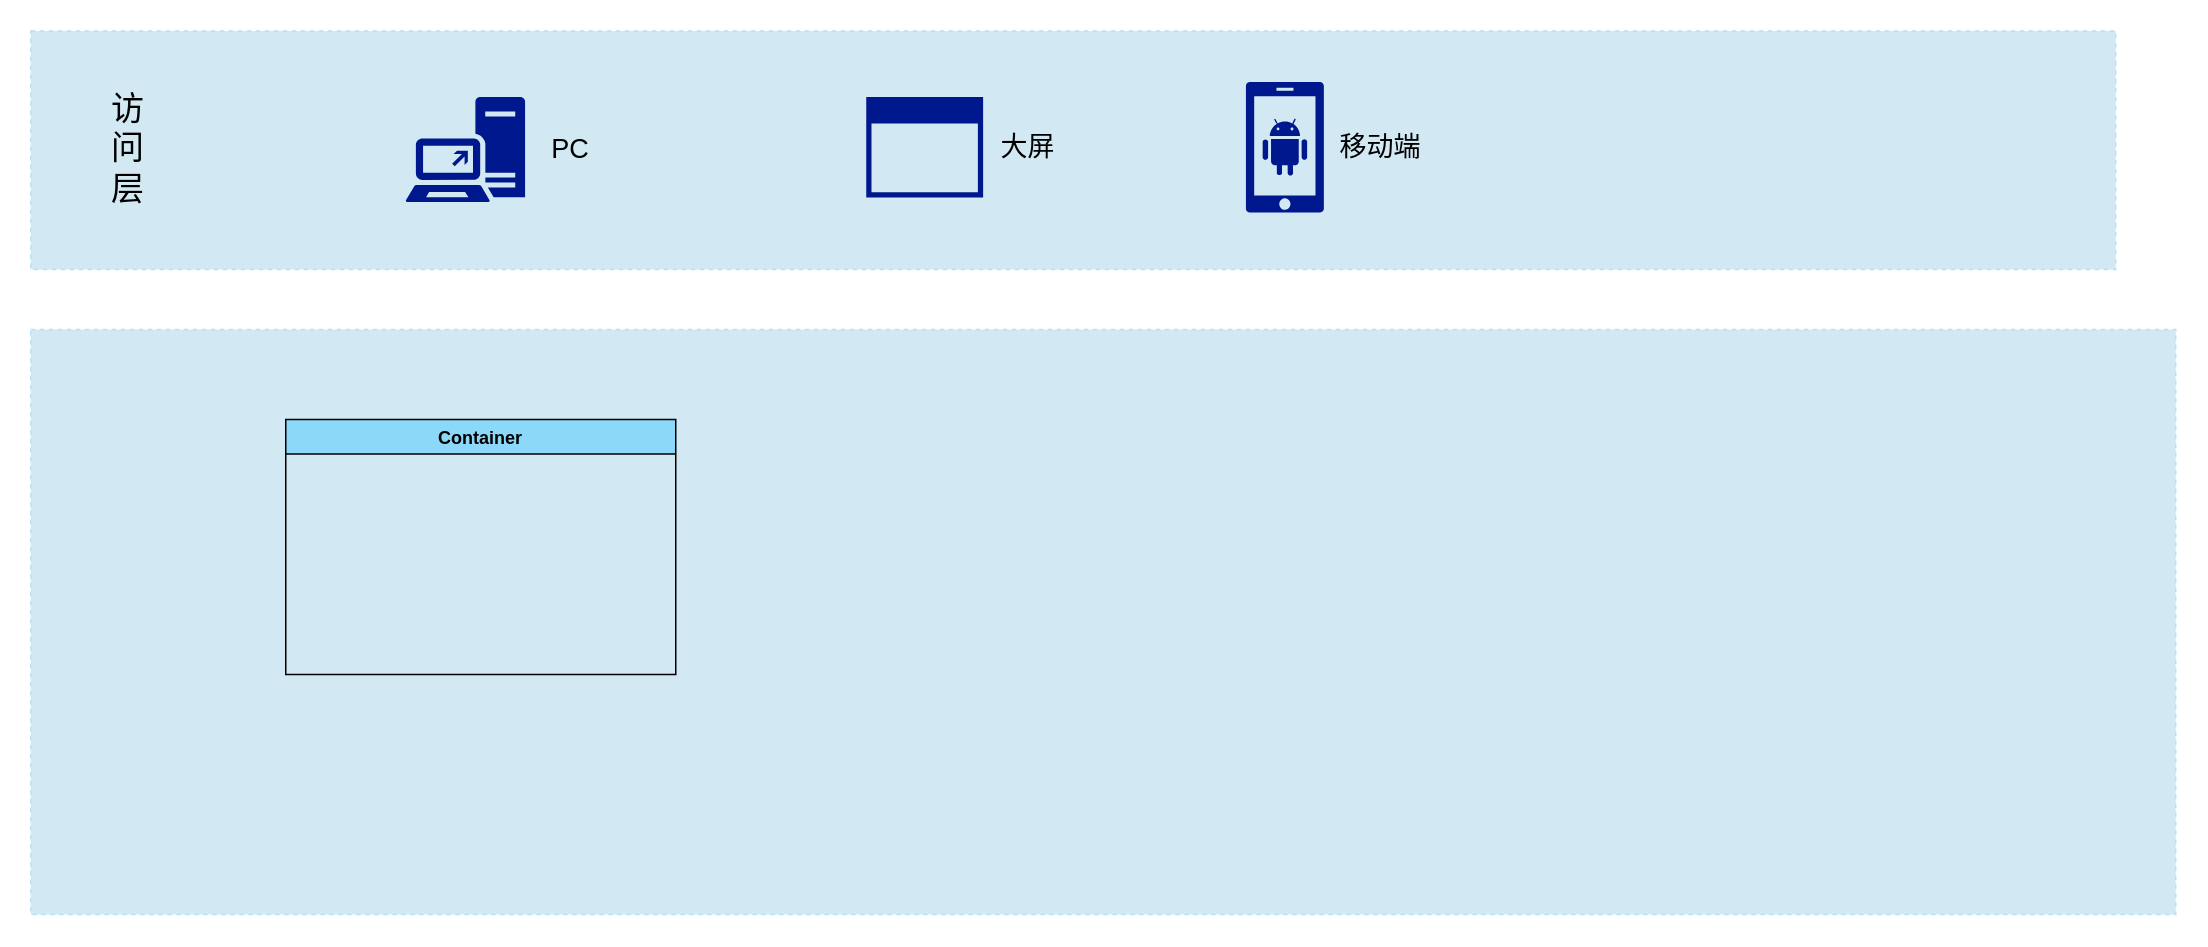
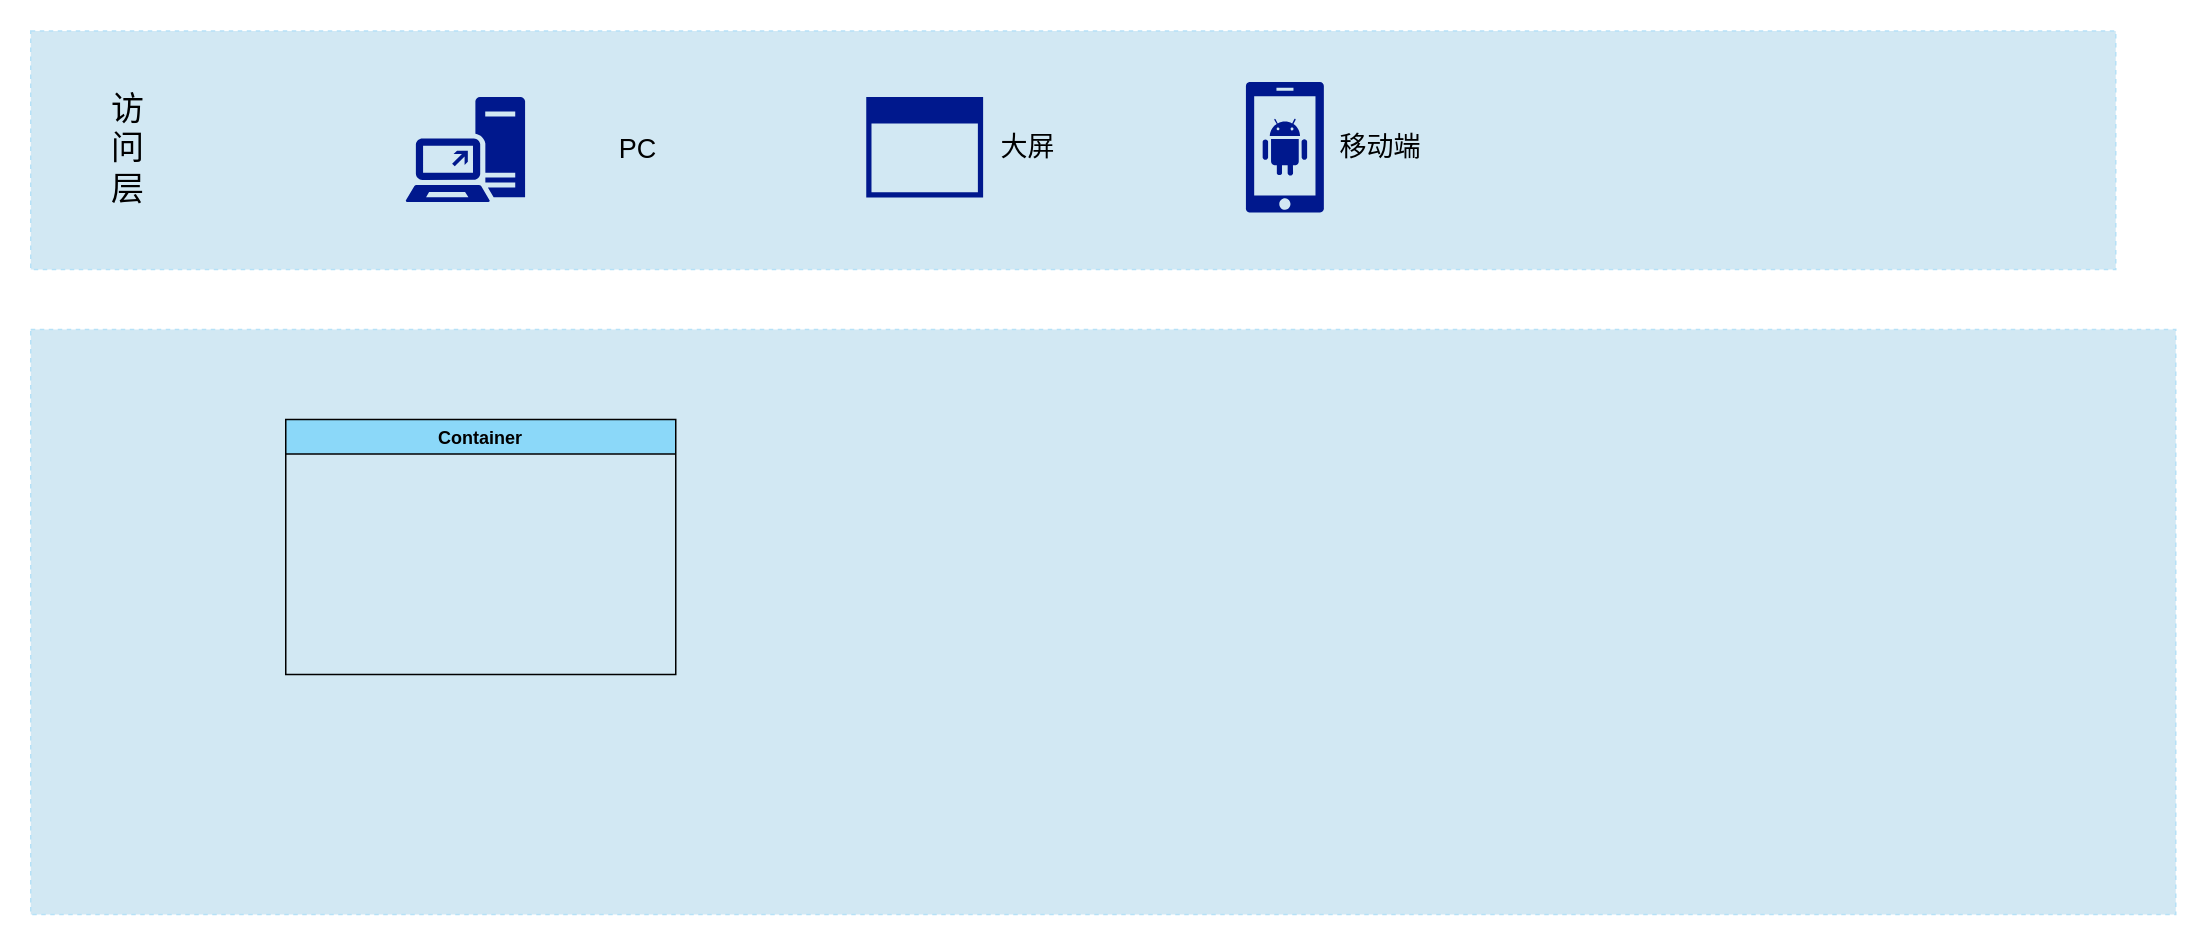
node "PC": moved (570, 149) -> (638, 149)
